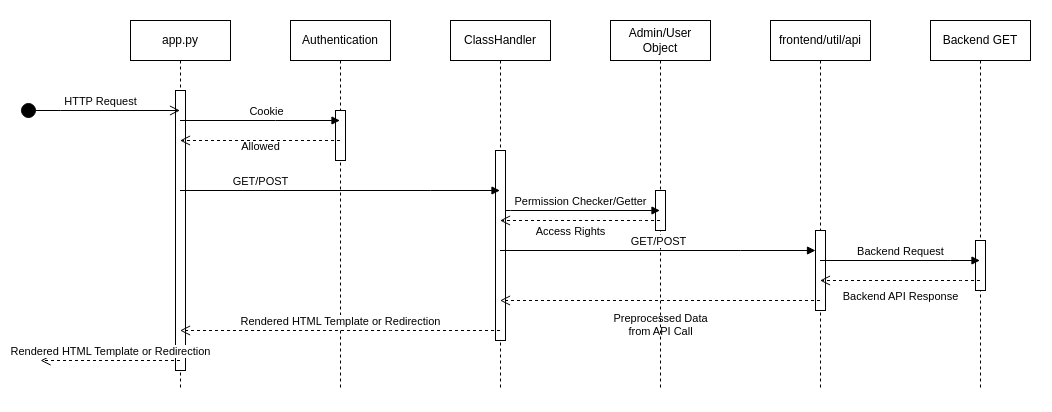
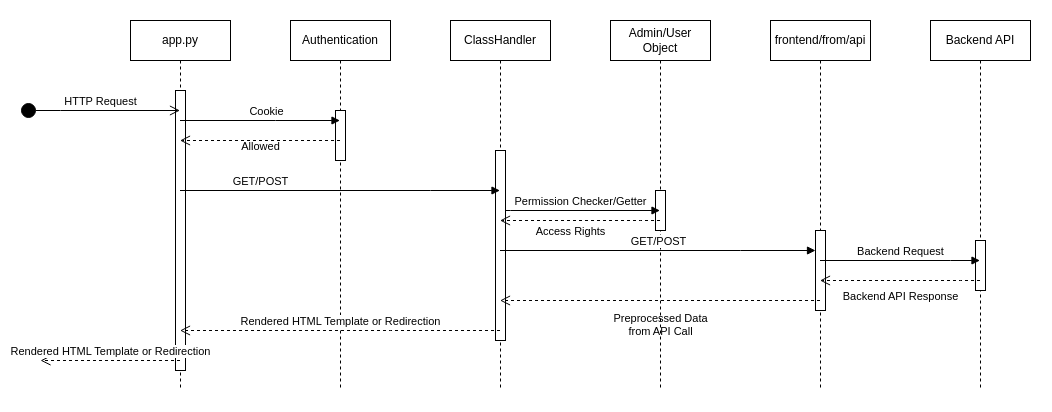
node "frontend/util/api": label "frontend/util/api" -> "frontend/from/api"
node "Backend GET": label "Backend GET" -> "Backend API"
